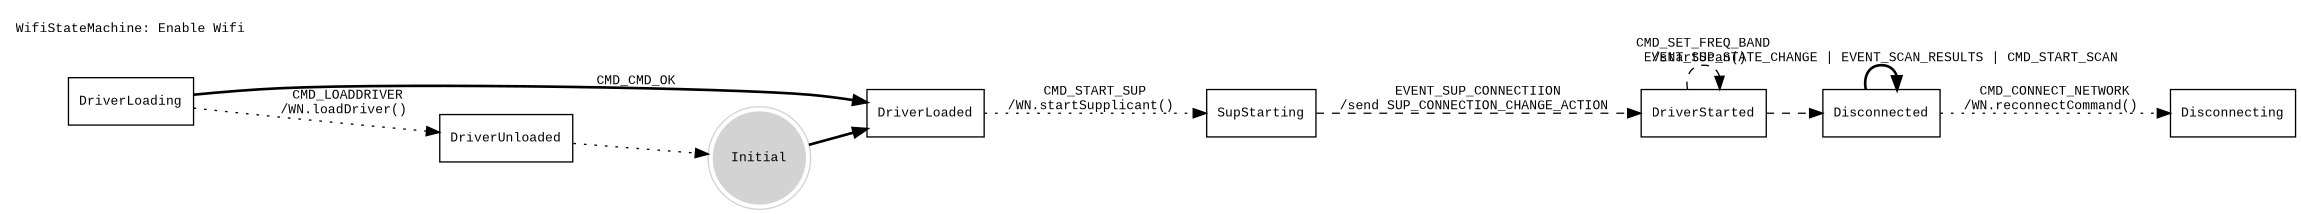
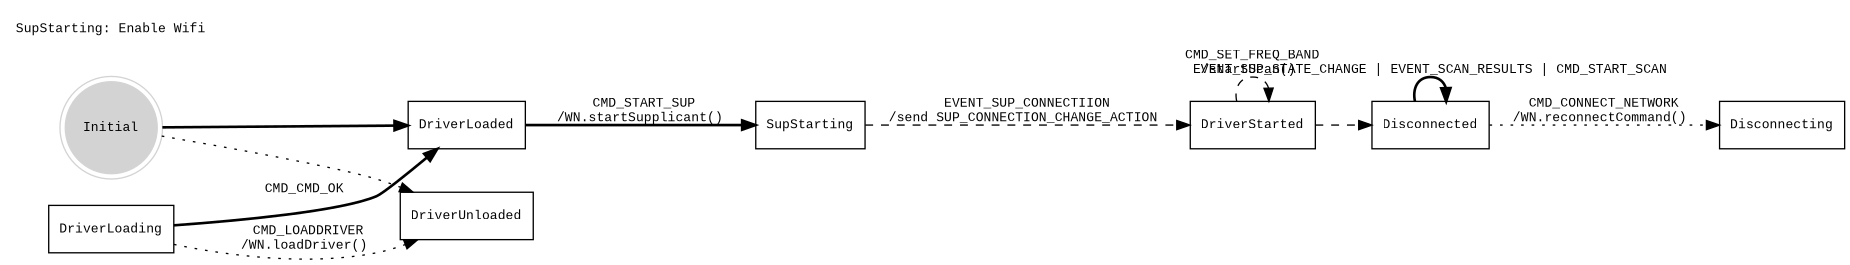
node "WifiStateMachine: Enable Wifi": label "WifiStateMachine: Enable Wifi" -> "SupStarting: Enable Wifi"
edge "DriverLoaded" -> "SupStarting": style dotted -> bold
edge "DriverUnloaded" -> "Initial": reversed
